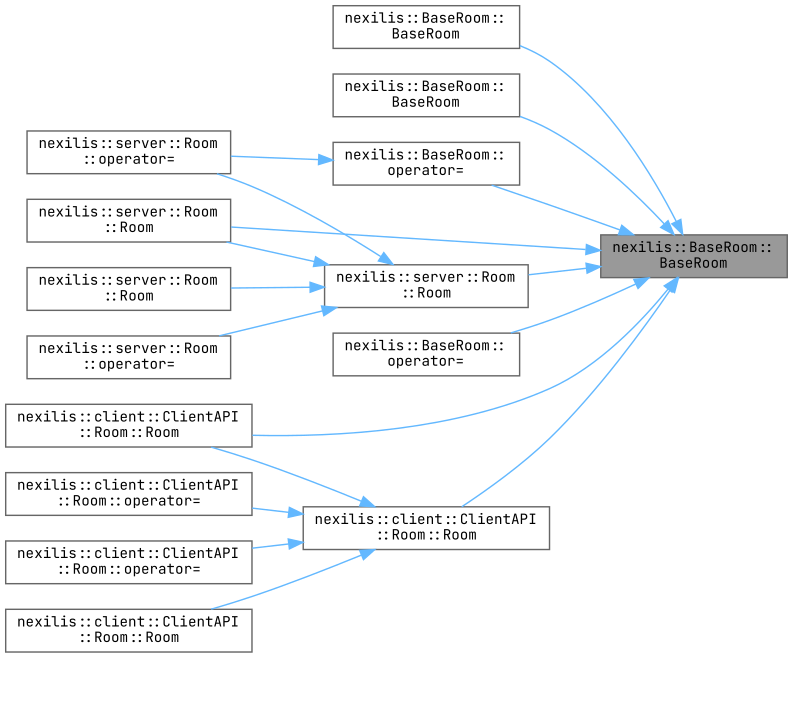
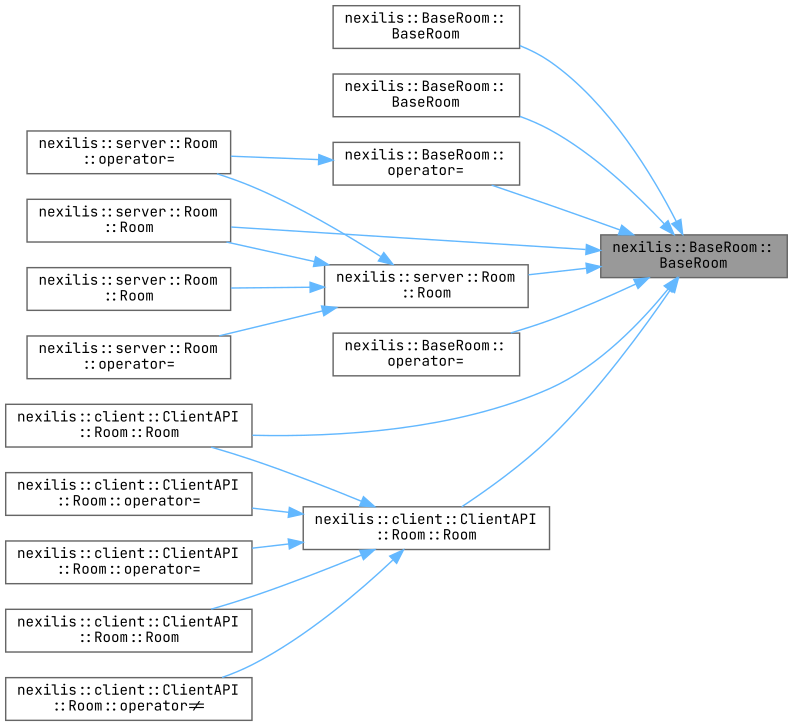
node "nexilis::client::ClientAPI ::Room::operator!=": added
